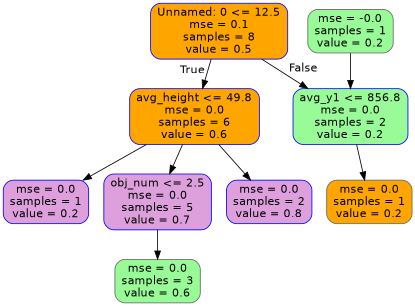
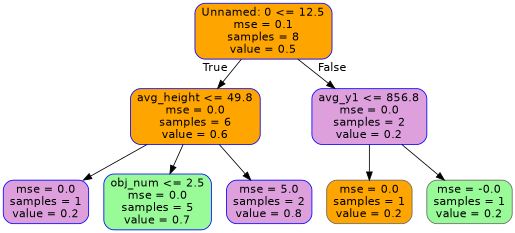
edge "mse = -0.0 samples = 1 value = 0.2" -> "avg_y1 <= 856.8 mse = 0.0 samples = 2 value = 0.2": reversed
node "avg_y1 <= 856.8 mse = 0.0 samples = 2 value = 0.2": fillcolor palegreen -> plum
node "obj_num <= 2.5 mse = 0.0 samples = 5 value = 0.7": fillcolor plum -> palegreen
node "mse = 0.0 samples = 2 value = 0.8": label "mse = 0.0 samples = 2 value = 0.8" -> "mse = 5.0 samples = 2 value = 0.8"
node "mse = 0.0 samples = 3 value = 0.6": removed
